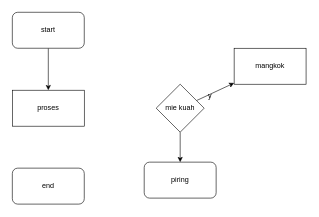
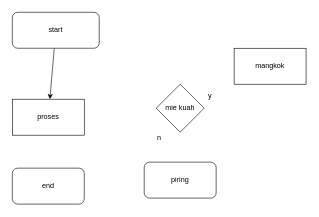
node "start": size 72x36 -> 87x36
edge "mie kuah" -> "mangkok": removed
node "proses": moved (48, 108) -> (48, 117)
node "n": added
edge "mie kuah" -> "piring": removed
